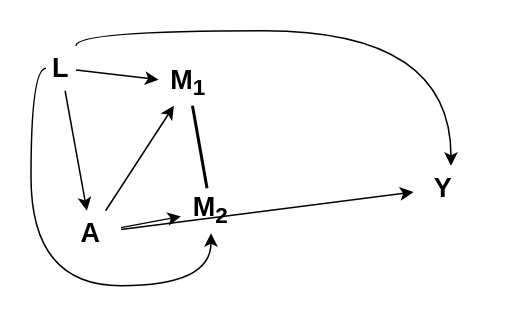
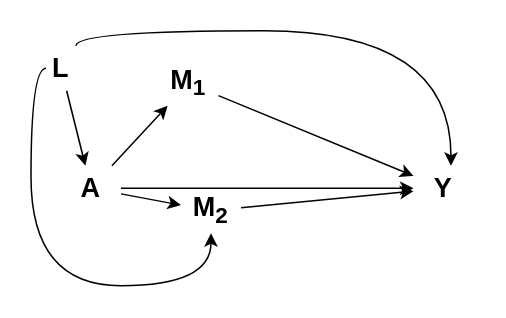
edge "L" -> "M1": removed
edge "M1" -> "Y": added
edge "M1" -- "M2": removed
edge "M2" -> "Y": added
node "A": moved (91, 233) -> (91, 188)
